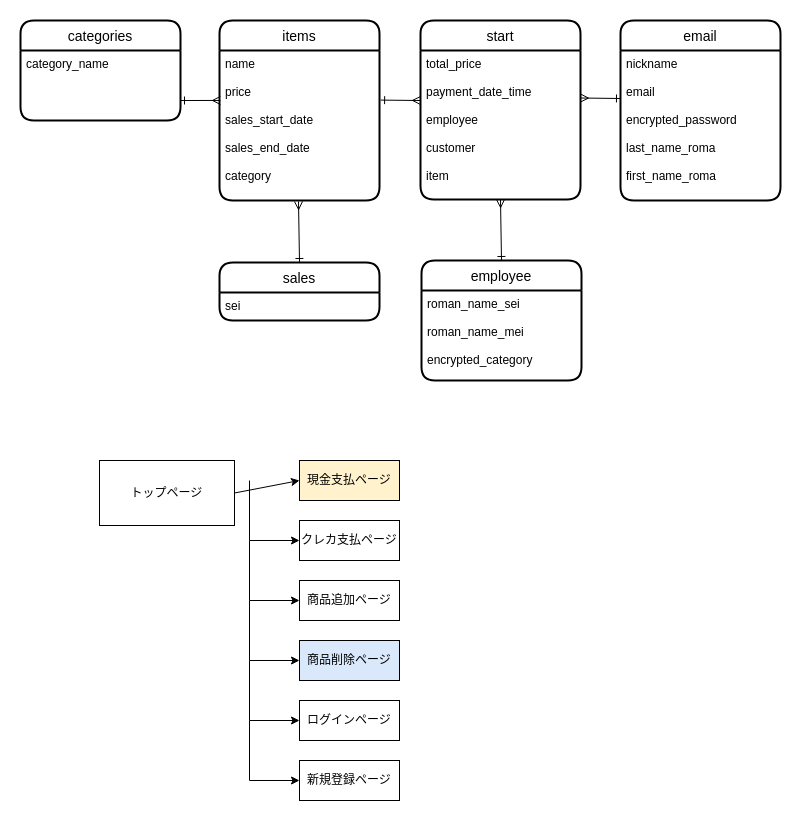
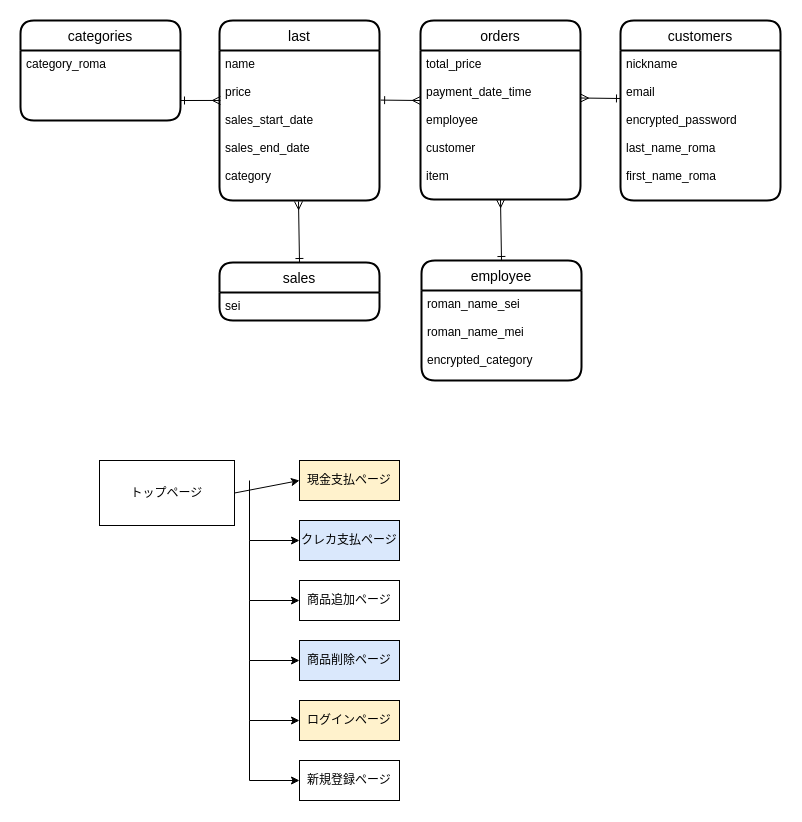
node "items": label "items" -> "last"
node "start": label "start" -> "orders"
node "email": label "email" -> "customers"
node "category_name": label "category_name" -> "category_roma"
node "クレカ支払ページ": fillcolor #ffffff -> #dae8fc
node "ログインページ": fillcolor #ffffff -> #fff2cc
